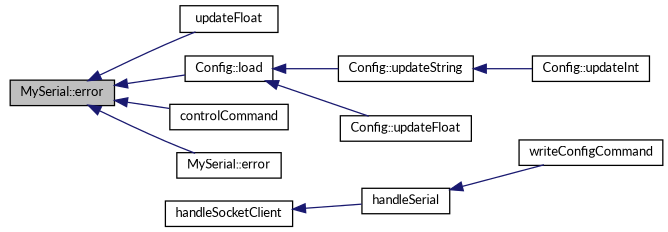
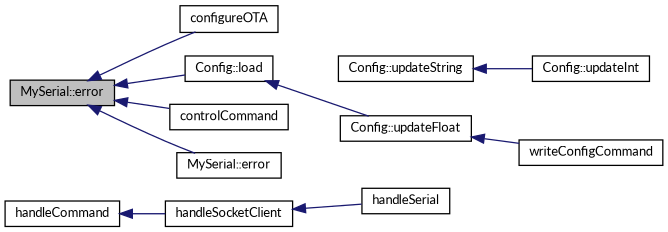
node "updateFloat": label "updateFloat" -> "configureOTA"
edge "Config::updateString" -> "Config::load": removed
edge "writeConfigCommand" -> "handleSerial": now "writeConfigCommand" -> "Config::updateFloat"
node "handleCommand": added
